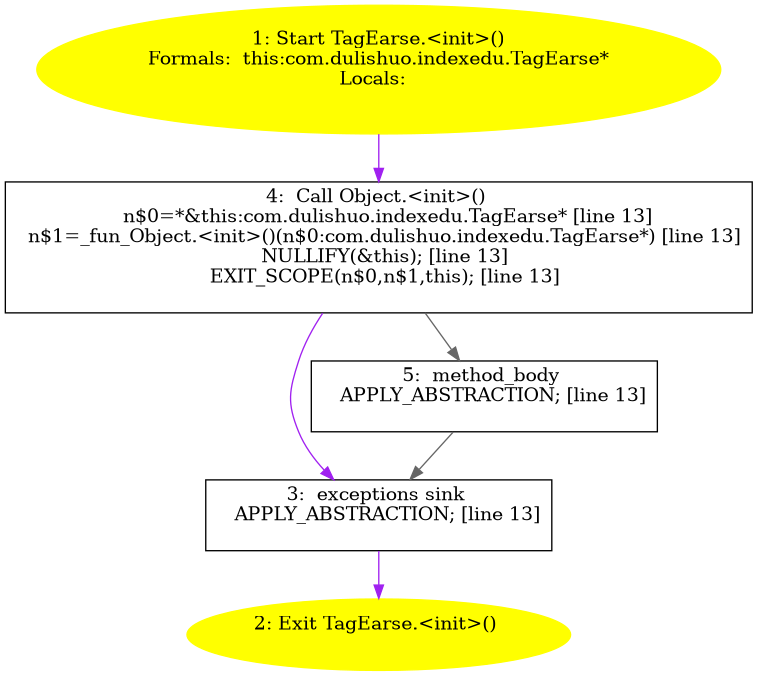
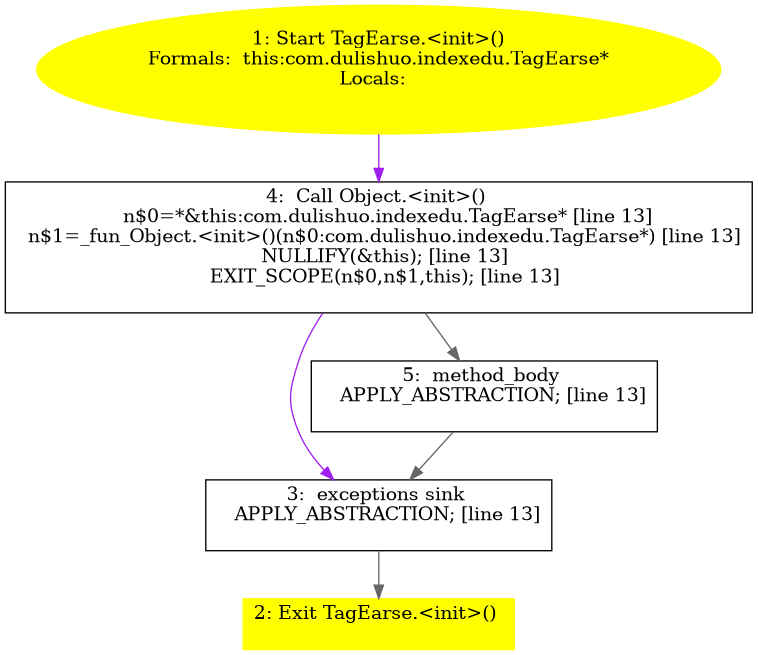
edge "3:  exceptions sink APPLY_ABSTRACTION; [line 13]" -> "2: Exit TagEarse.<init>()": color purple -> gray40
node "2: Exit TagEarse.<init>()": shape ellipse -> box
